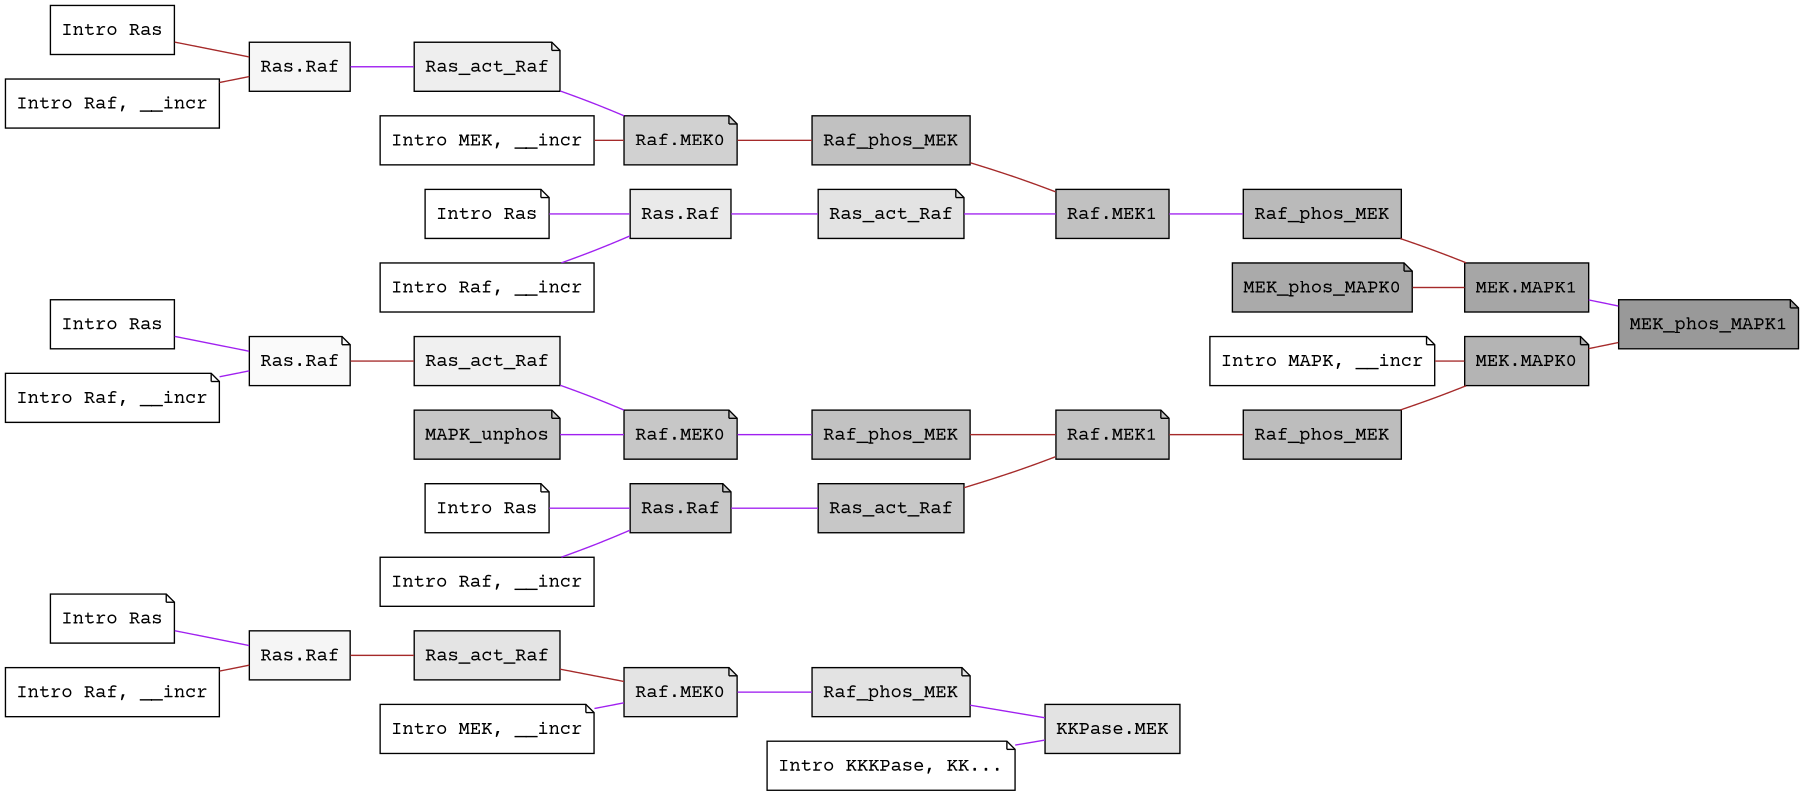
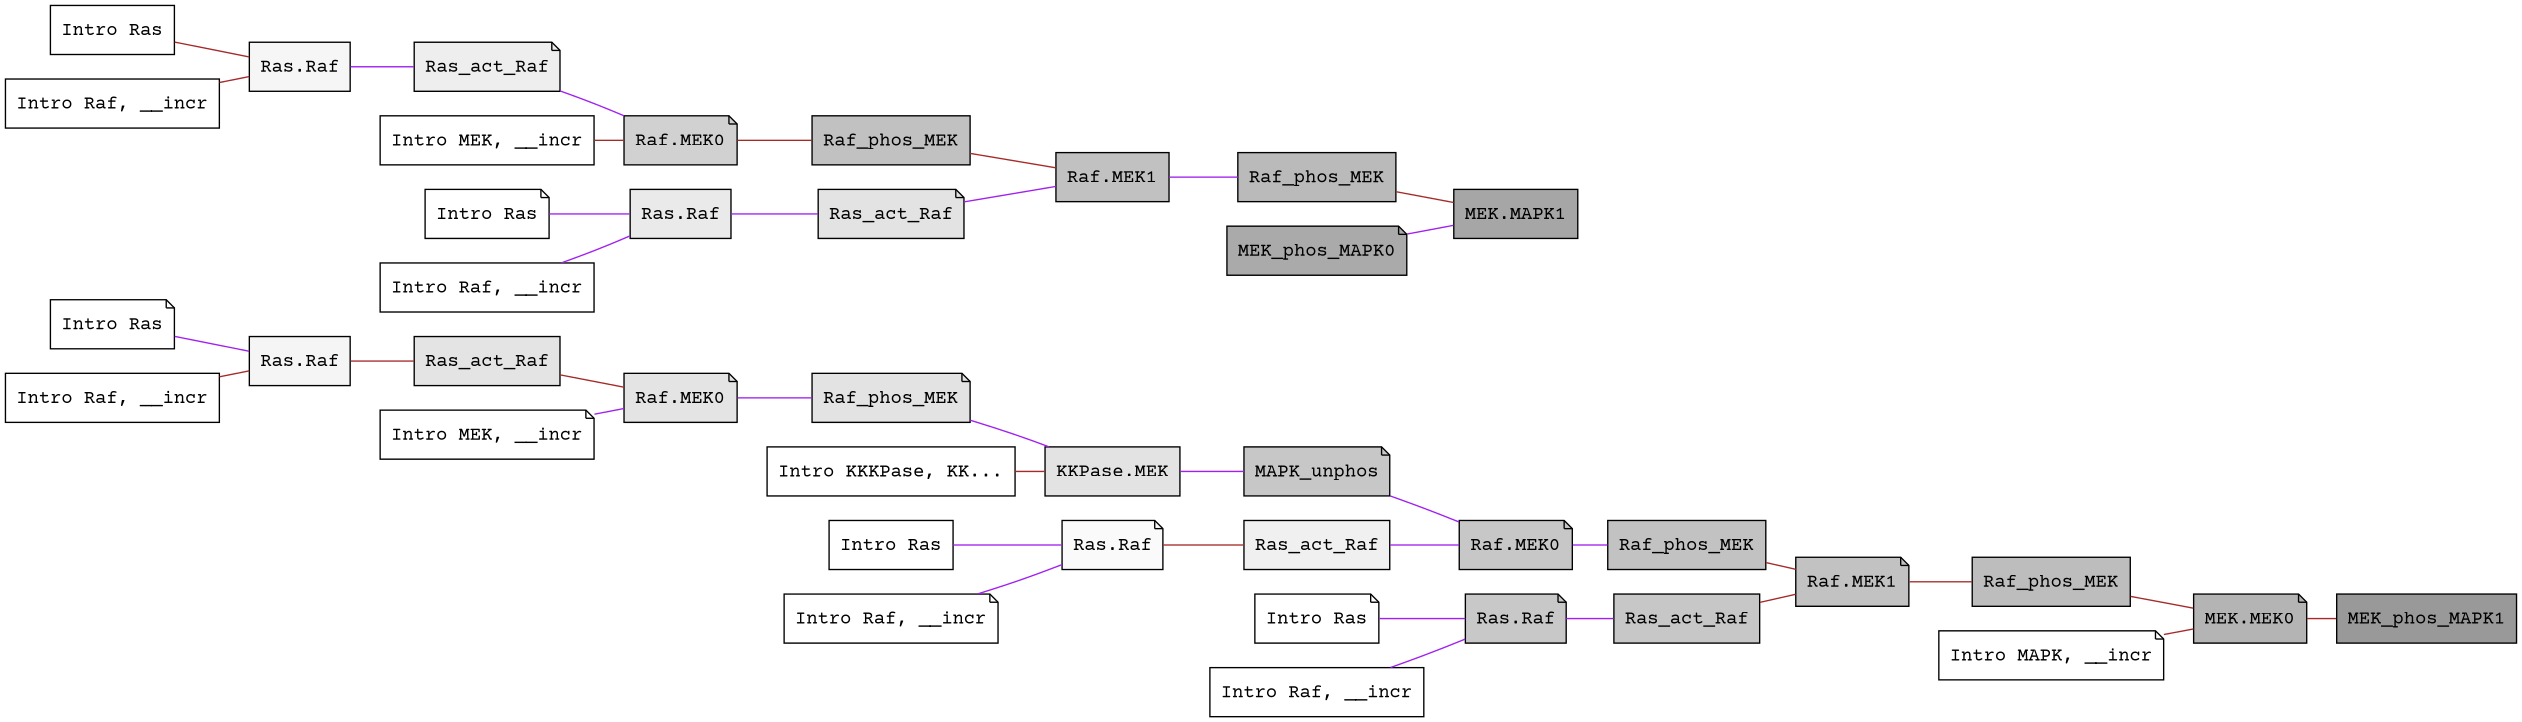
edge "MEK_phos_MAPK0" -- "MEK.MAPK1": color brown -> purple
edge "MEK.MAPK1" -- "MEK_phos_MAPK1": removed
node "MEK_phos_MAPK1": shape note -> box
node "MEK.MAPK0": label "MEK.MAPK0" -> "MEK.MEK0"
edge "KKPase.MEK" -- "MAPK_unphos": added
edge "KKPase.MEK" -- "Intro KKKPase, KK...": color purple -> brown
node "Intro KKKPase, KK...": shape note -> box
